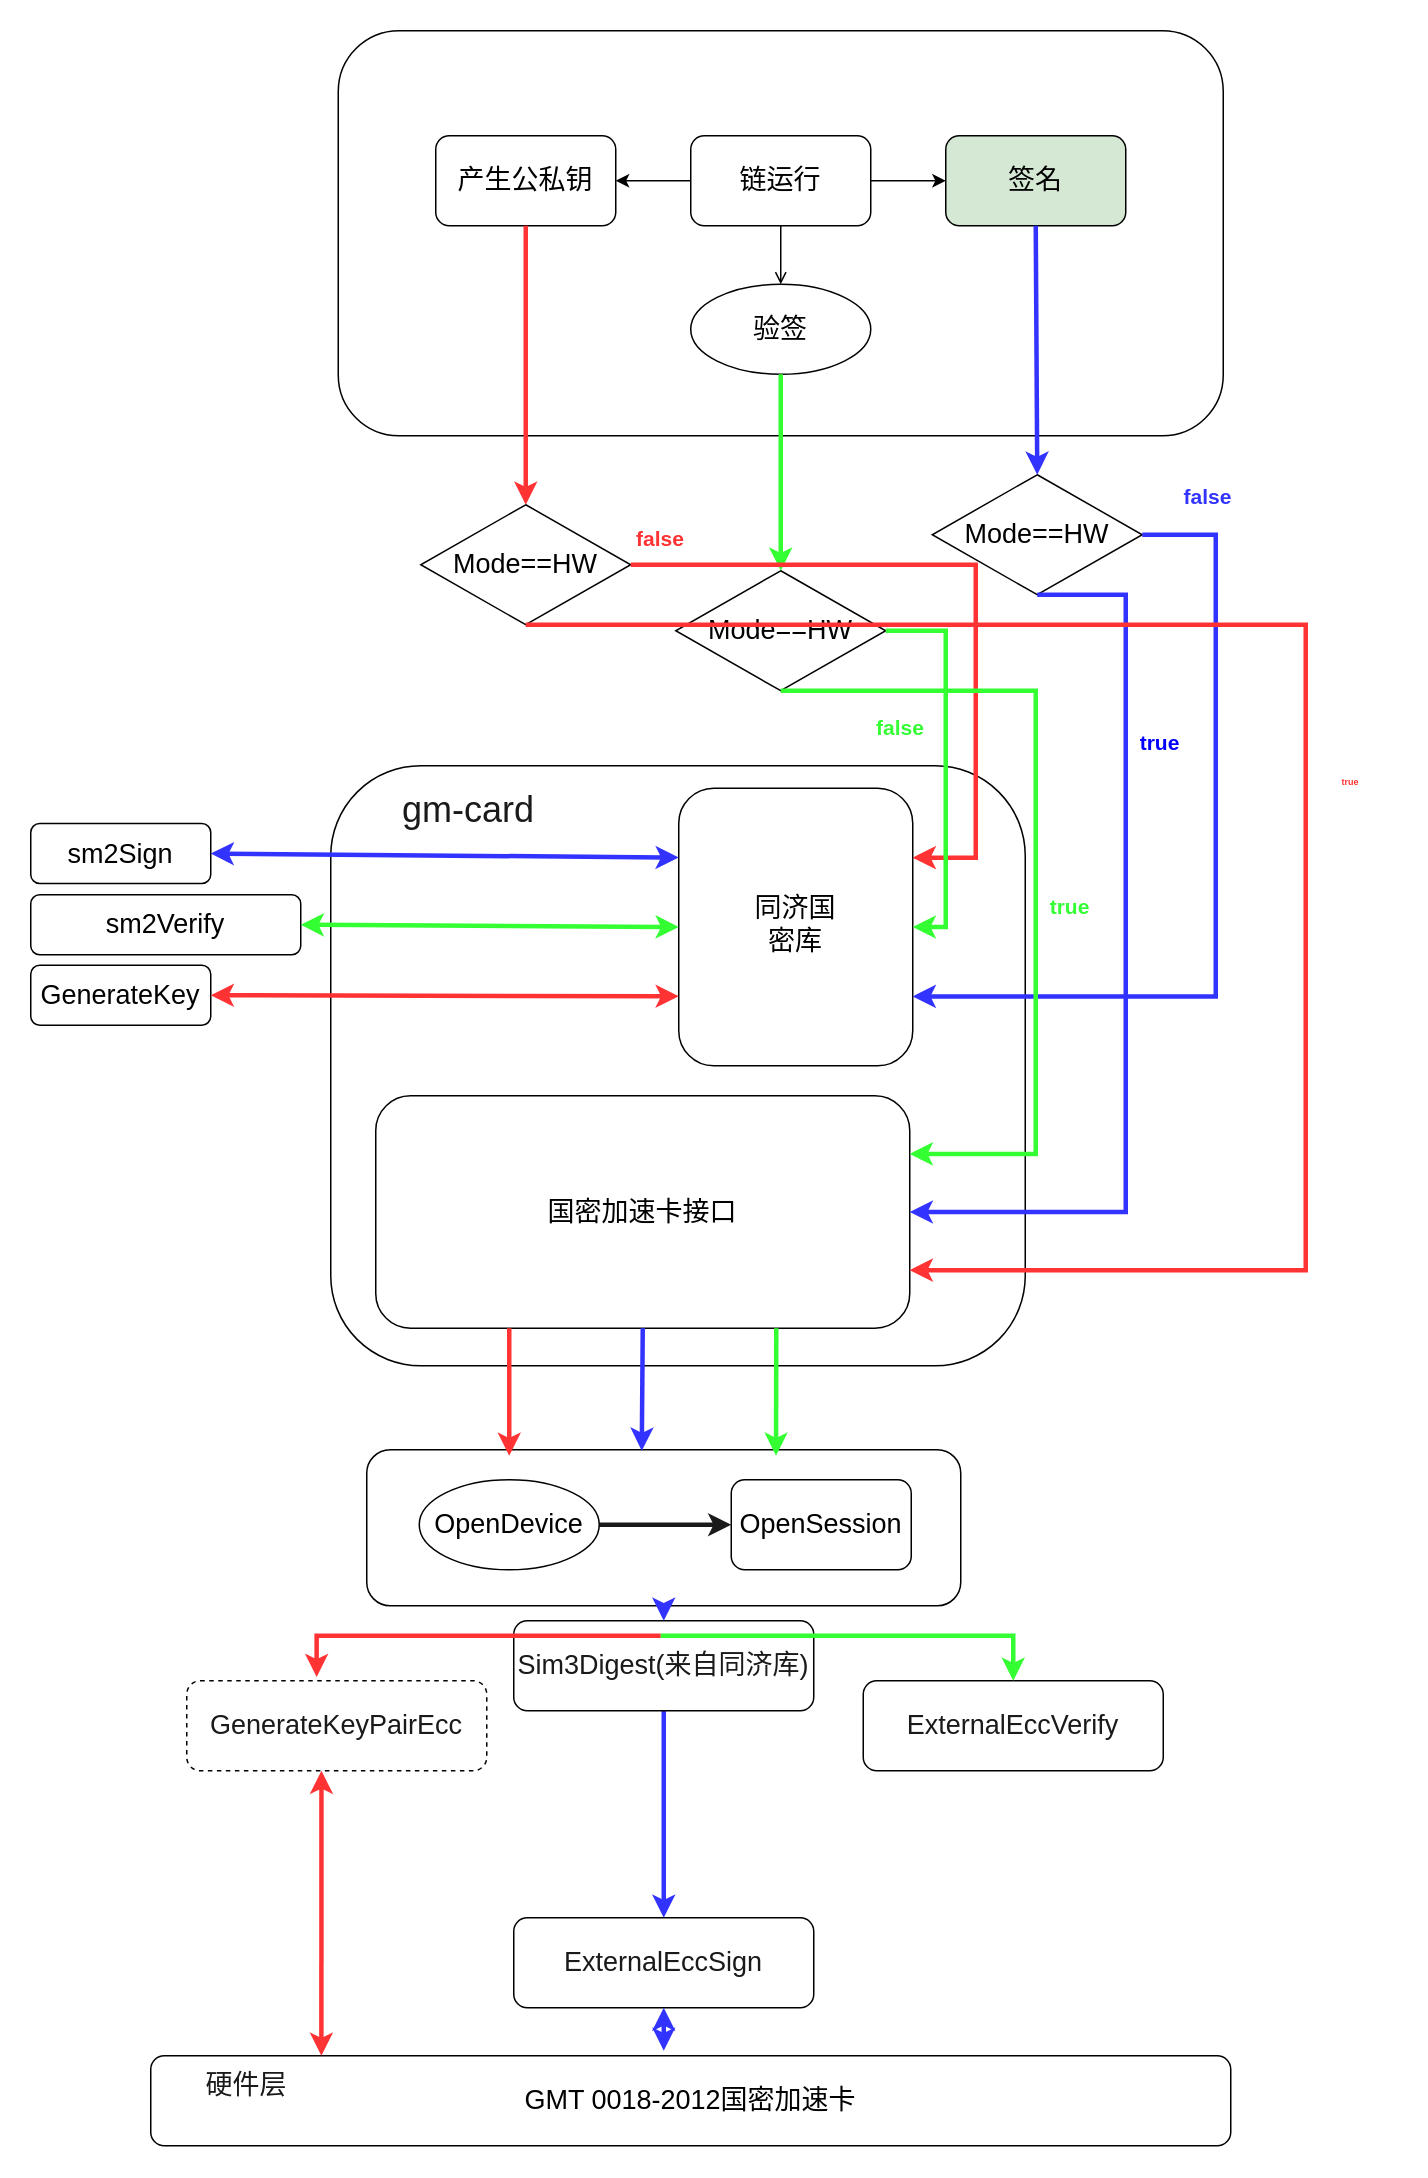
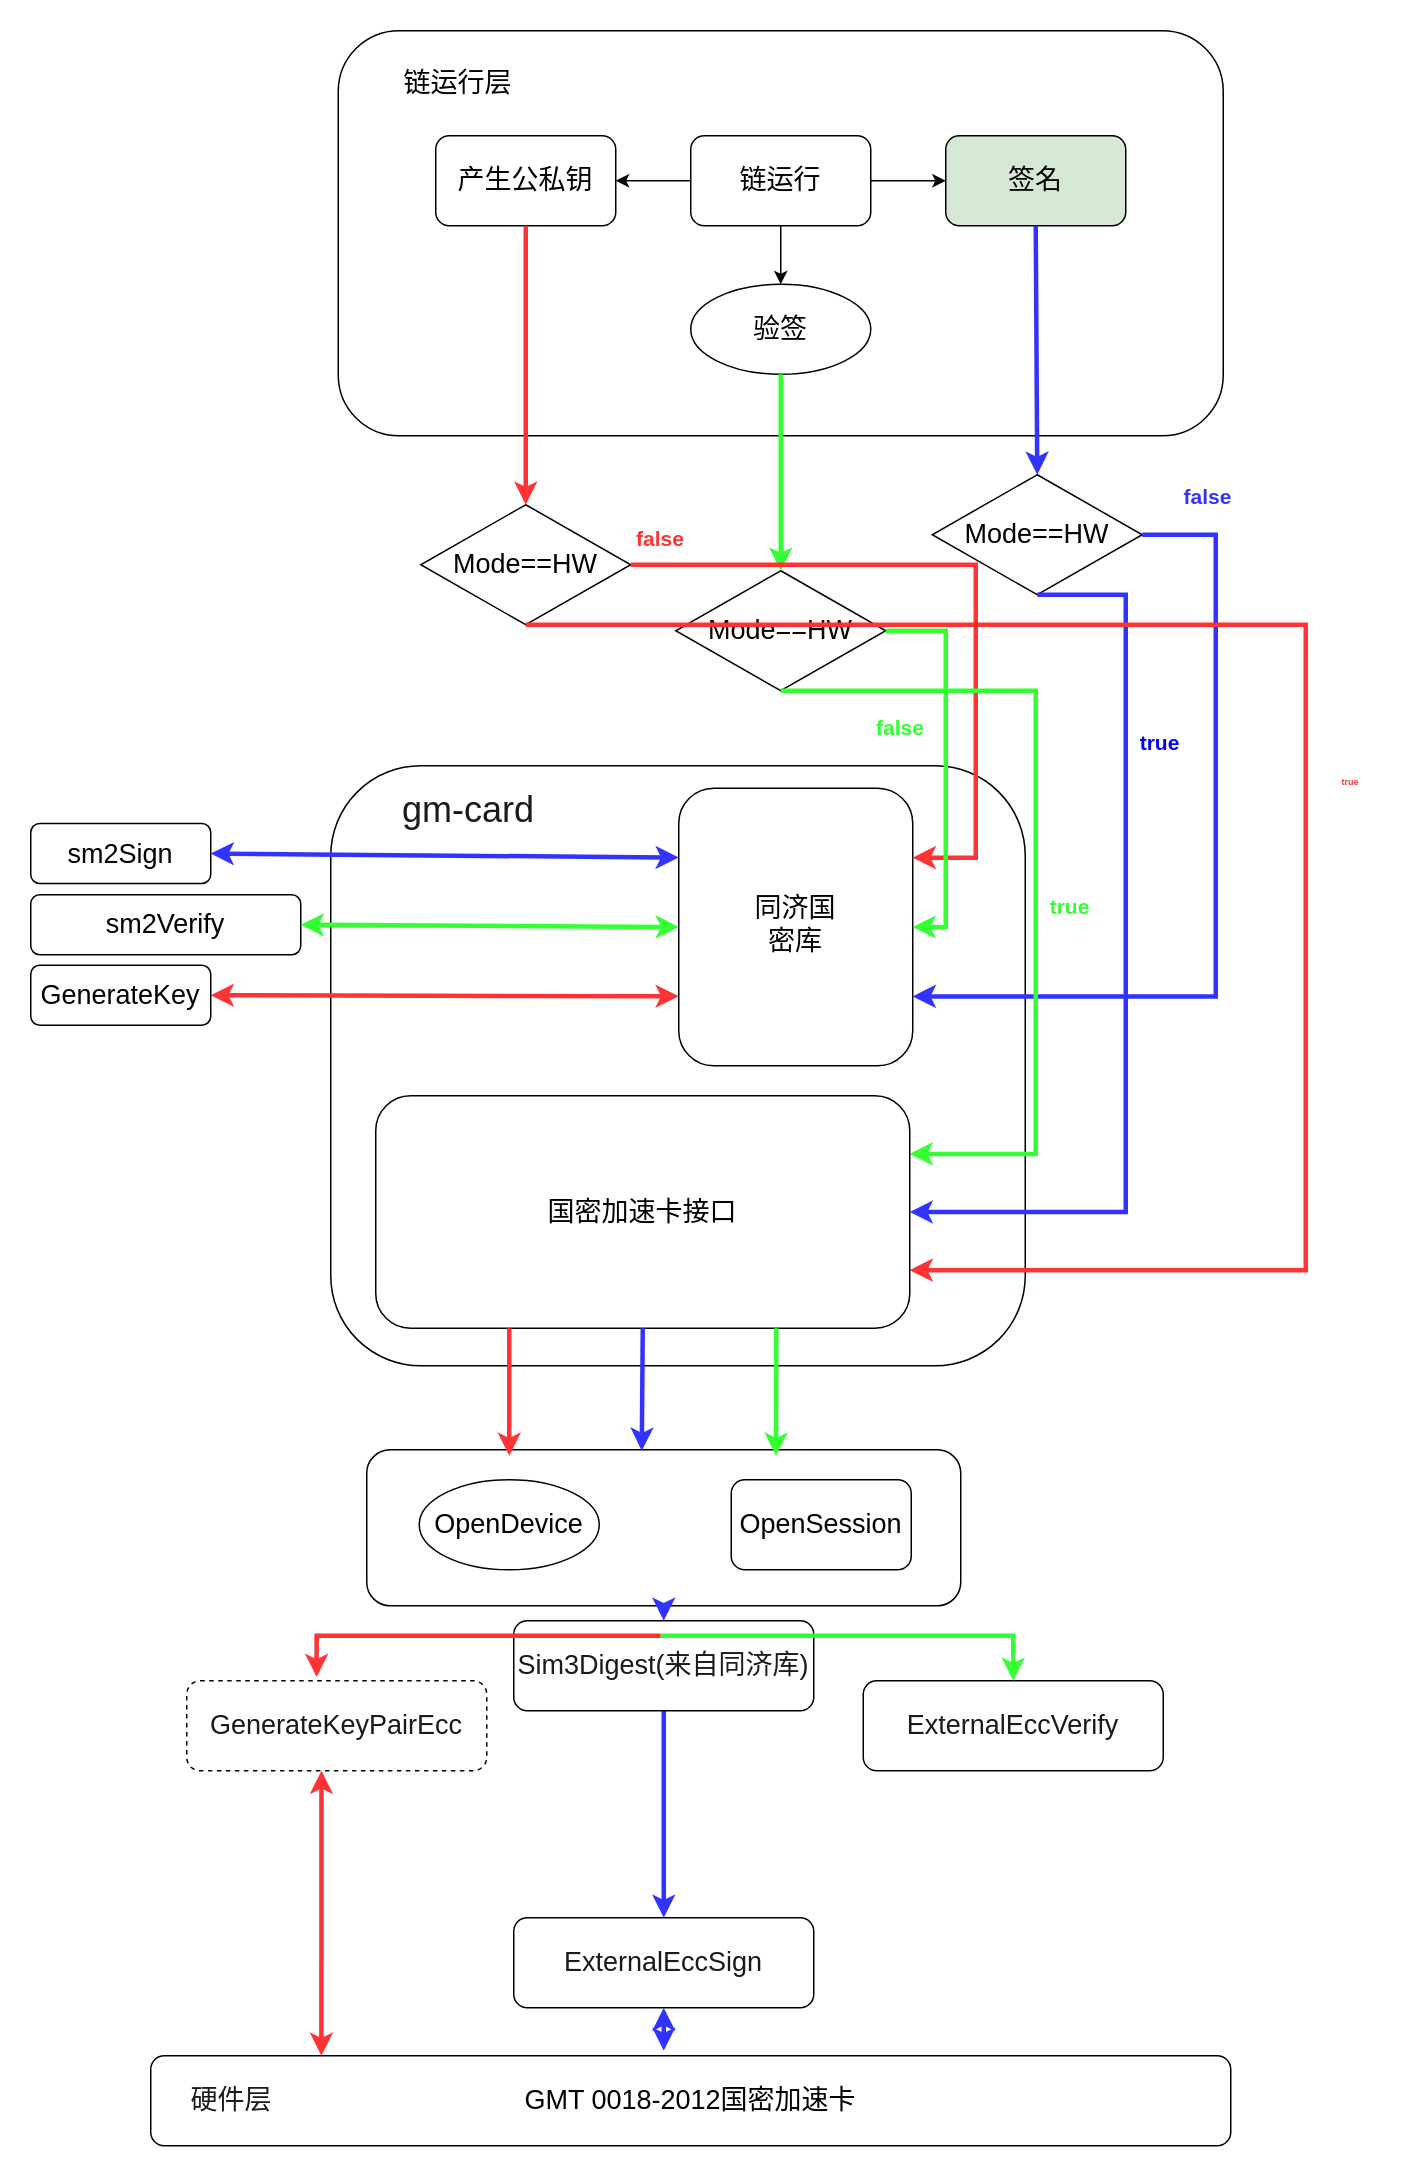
node "链运行层": added
edge "链运行" -> "验签": arrowhead open -> classic
edge "OpenDevice" -> "OpenSession": removed
node "硬件层": moved (247, 2086) -> (232, 2101)
